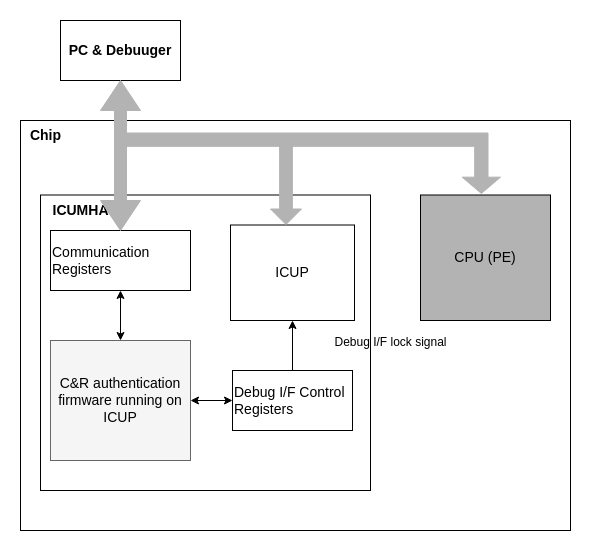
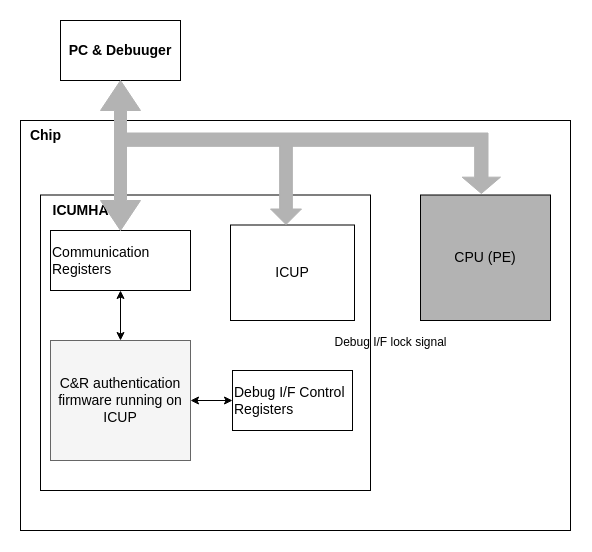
edge "Debug I/F Control Registers" -> "ICUP": removed
